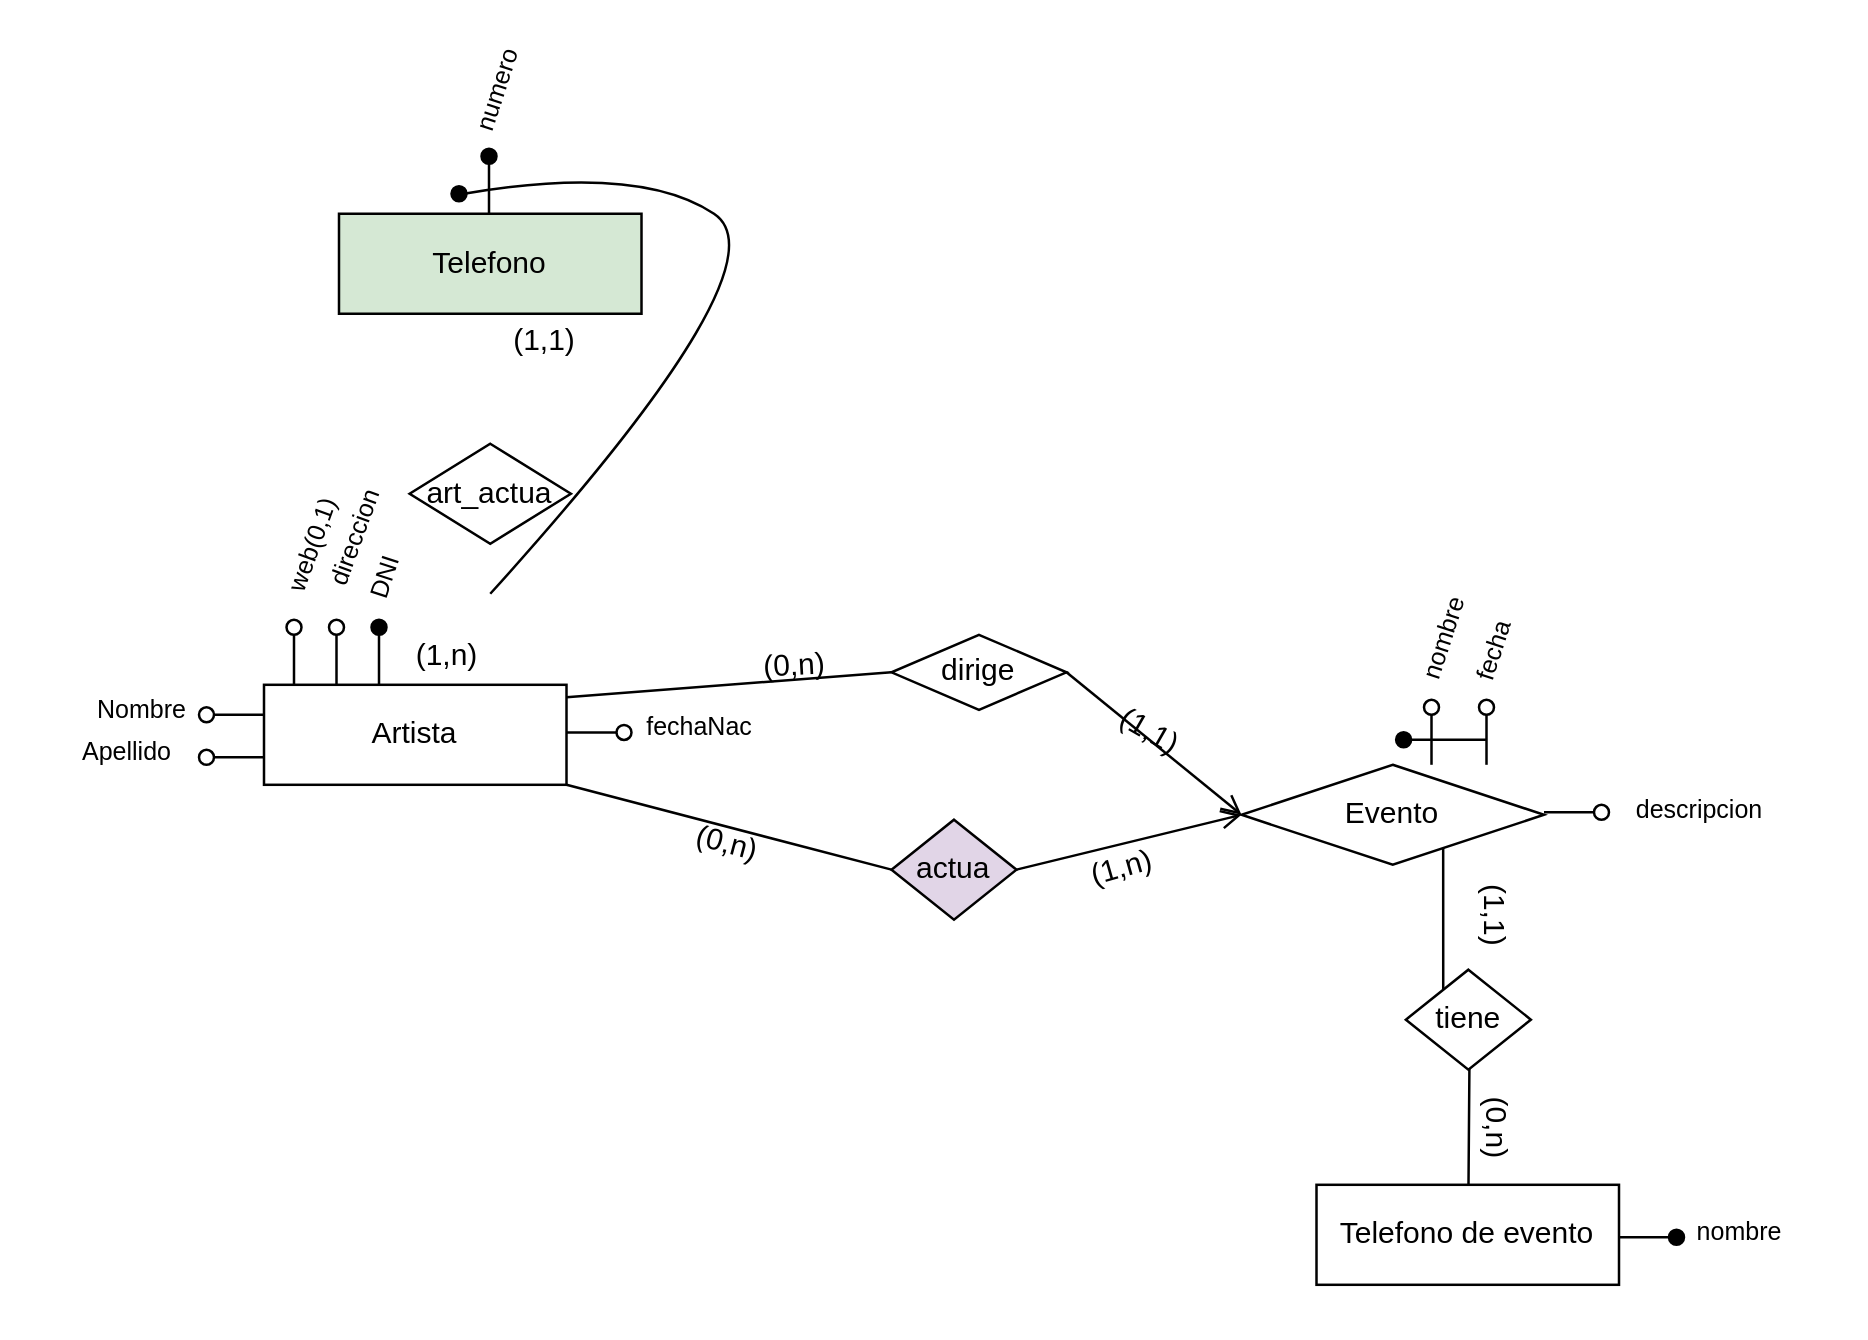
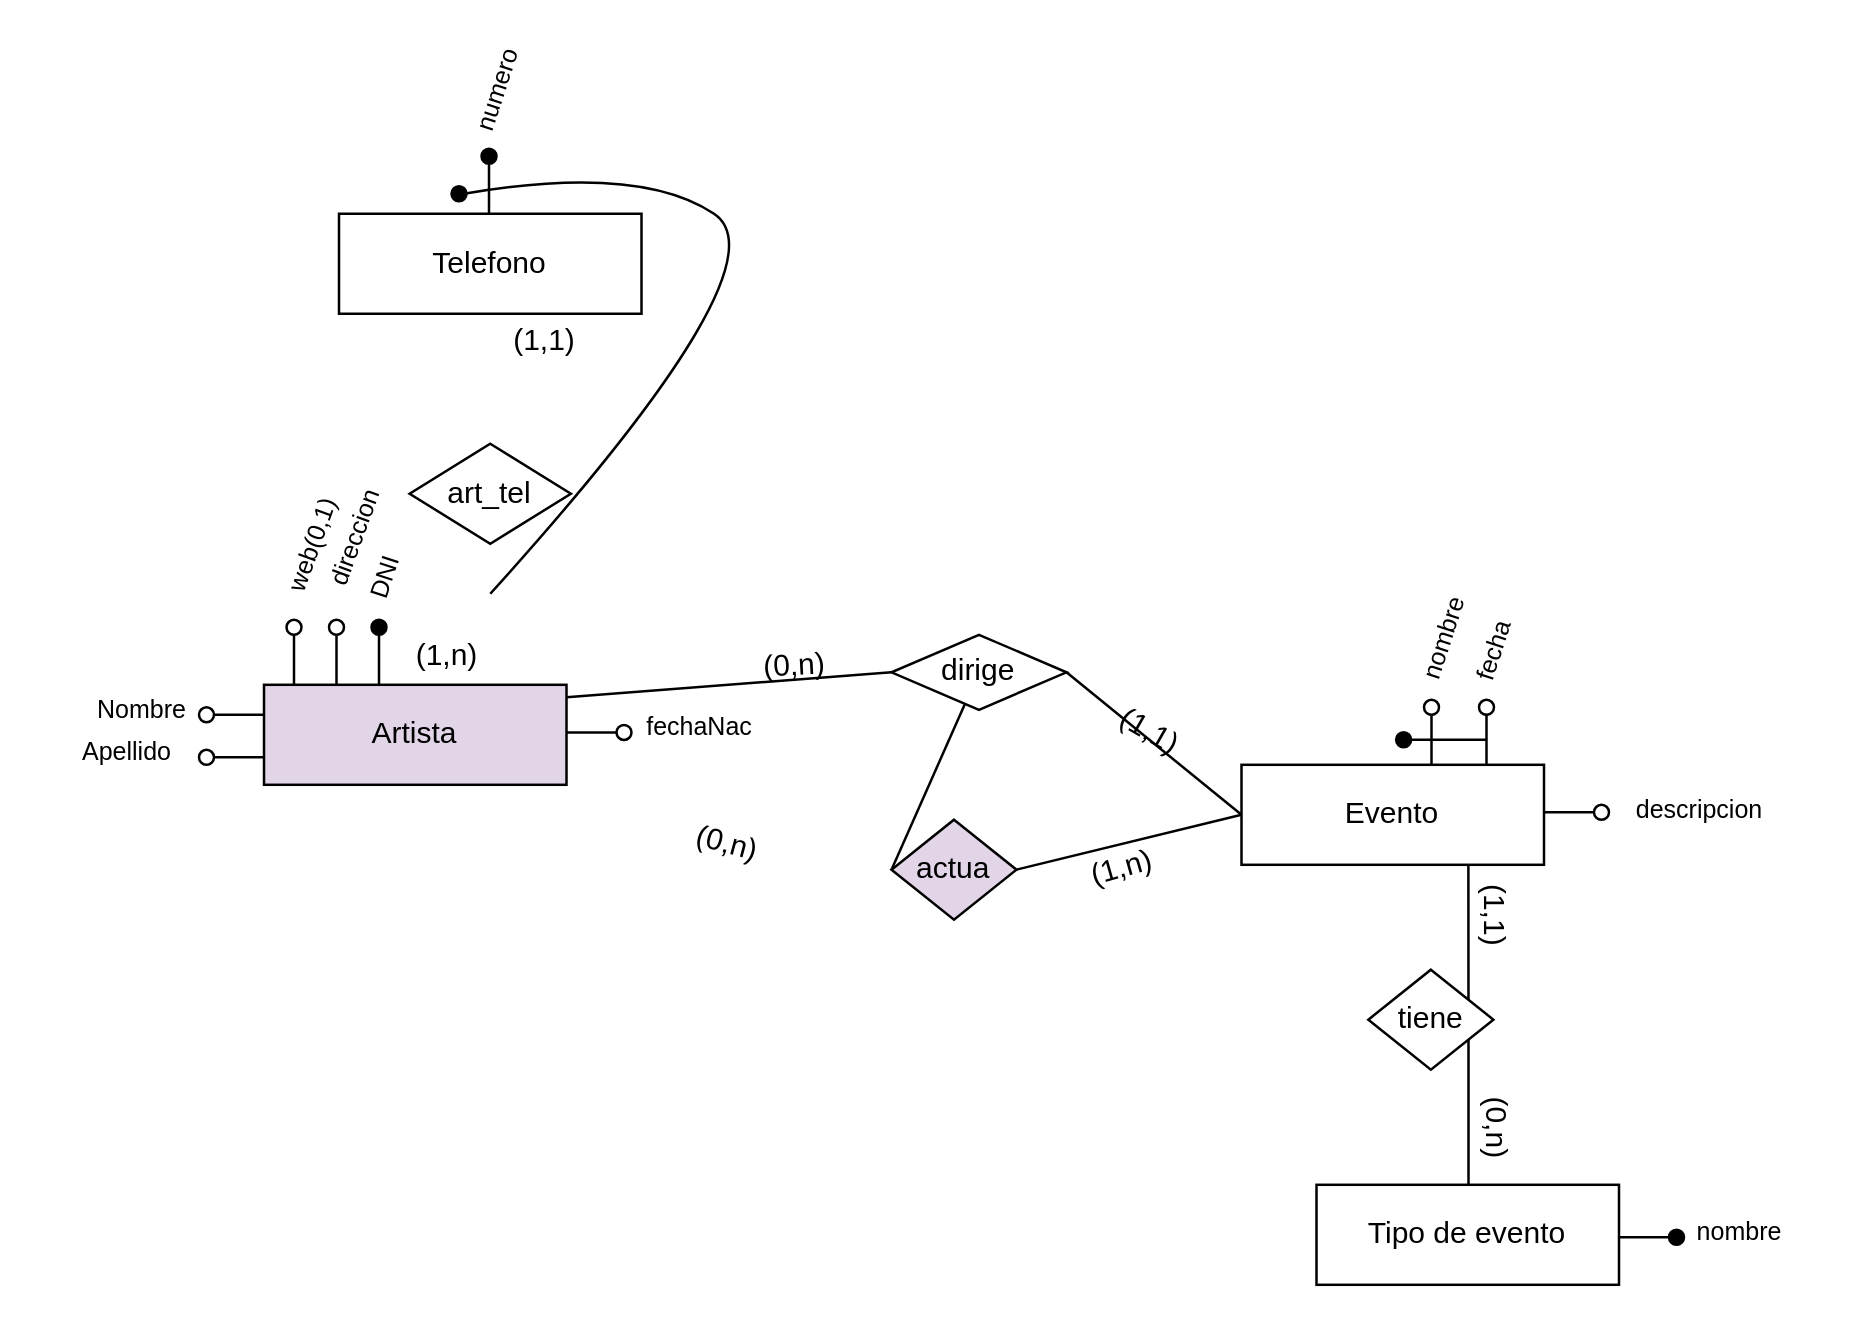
node "Telefono": fillcolor #d5e8d4 -> #ffffff
node "art_actua": label "art_actua" -> "art_tel"
node "Artista": fillcolor #ffffff -> #e1d5e7
edge "dirige" -> "Evento": arrowhead open -> none
node "Evento": shape diamond -> rectangle
edge "actua" -> "Evento": arrowhead open -> none
edge "Artista" -- "actua": now "dirige" -- "actua"
node "tiene": moved (1468, 1020) -> (1431, 1020)
node "Telefono de evento": label "Telefono de evento" -> "Tipo de evento"
